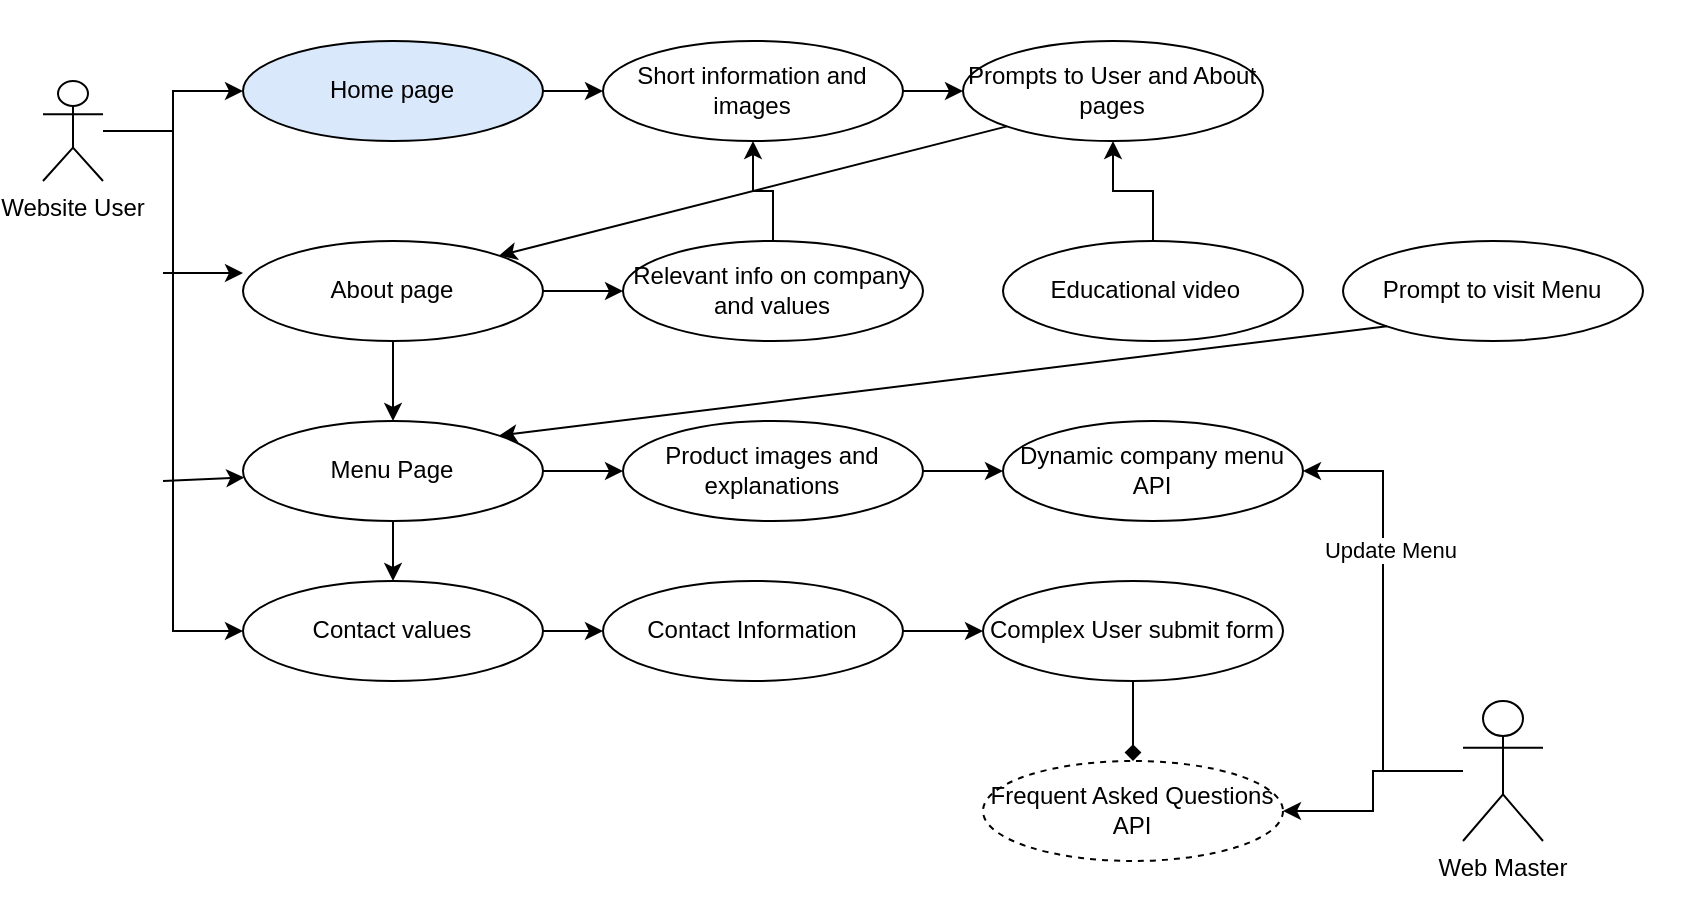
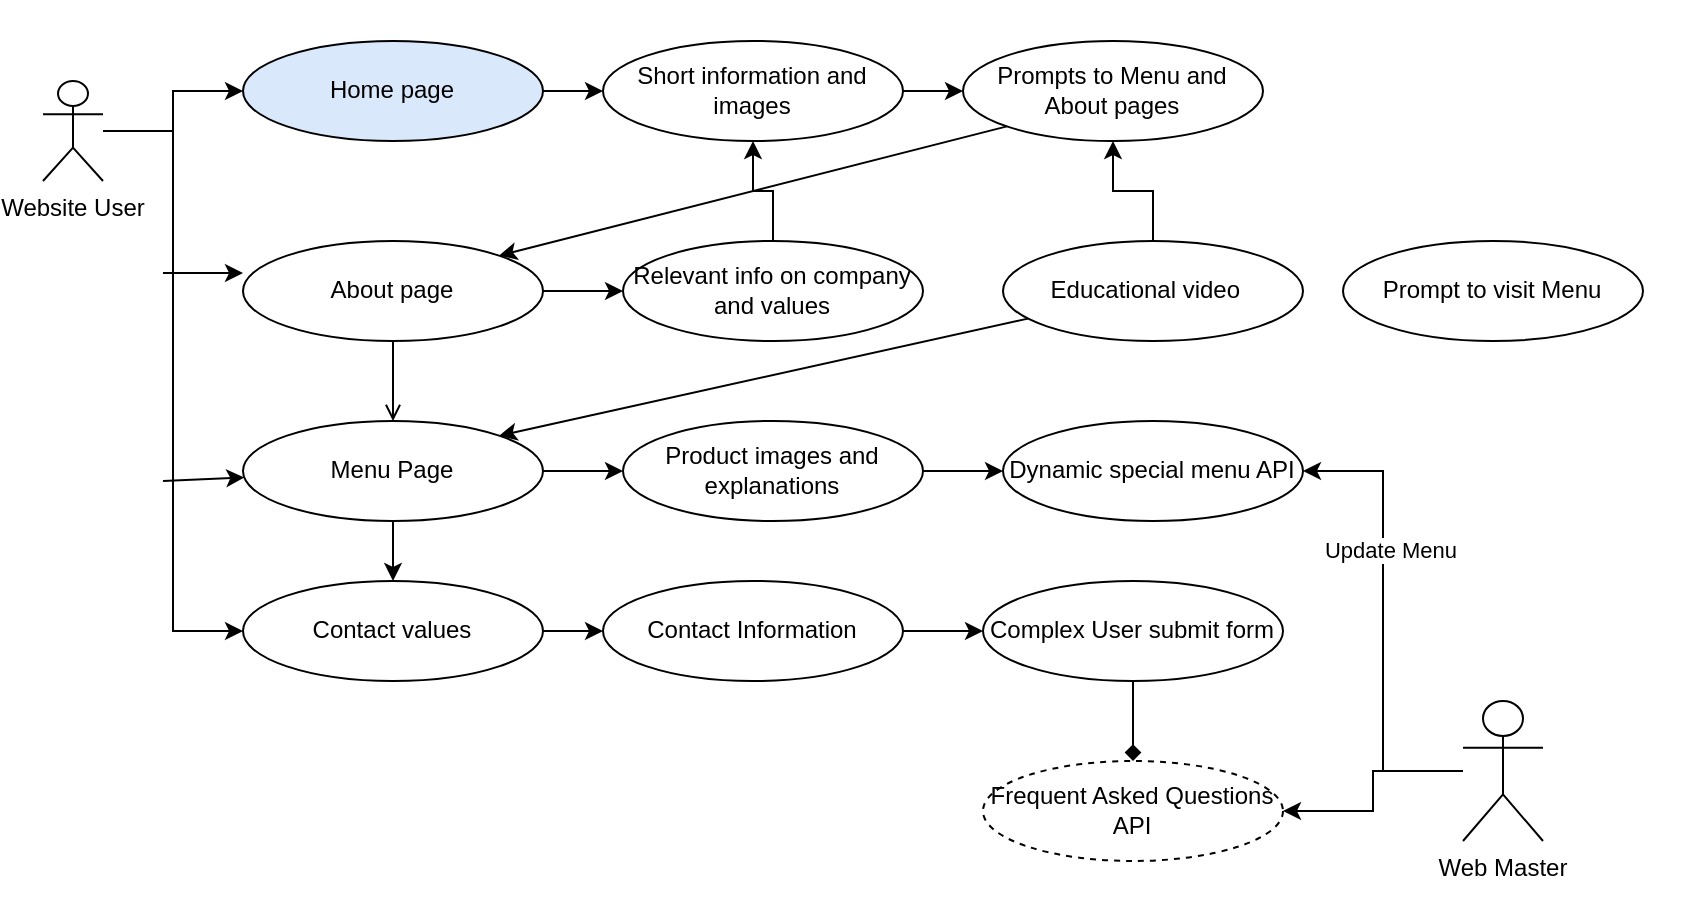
node "Prompts to User and About pages": label "Prompts to User and About pages" -> "Prompts to Menu and About pages"
edge "Prompt to visit Menu" -> "Menu Page": now "Educational video" -> "Menu Page"
edge "About page" -> "Menu Page": arrowhead classic -> open
node "Dynamic company menu API": label "Dynamic company menu API" -> "Dynamic special menu API"
